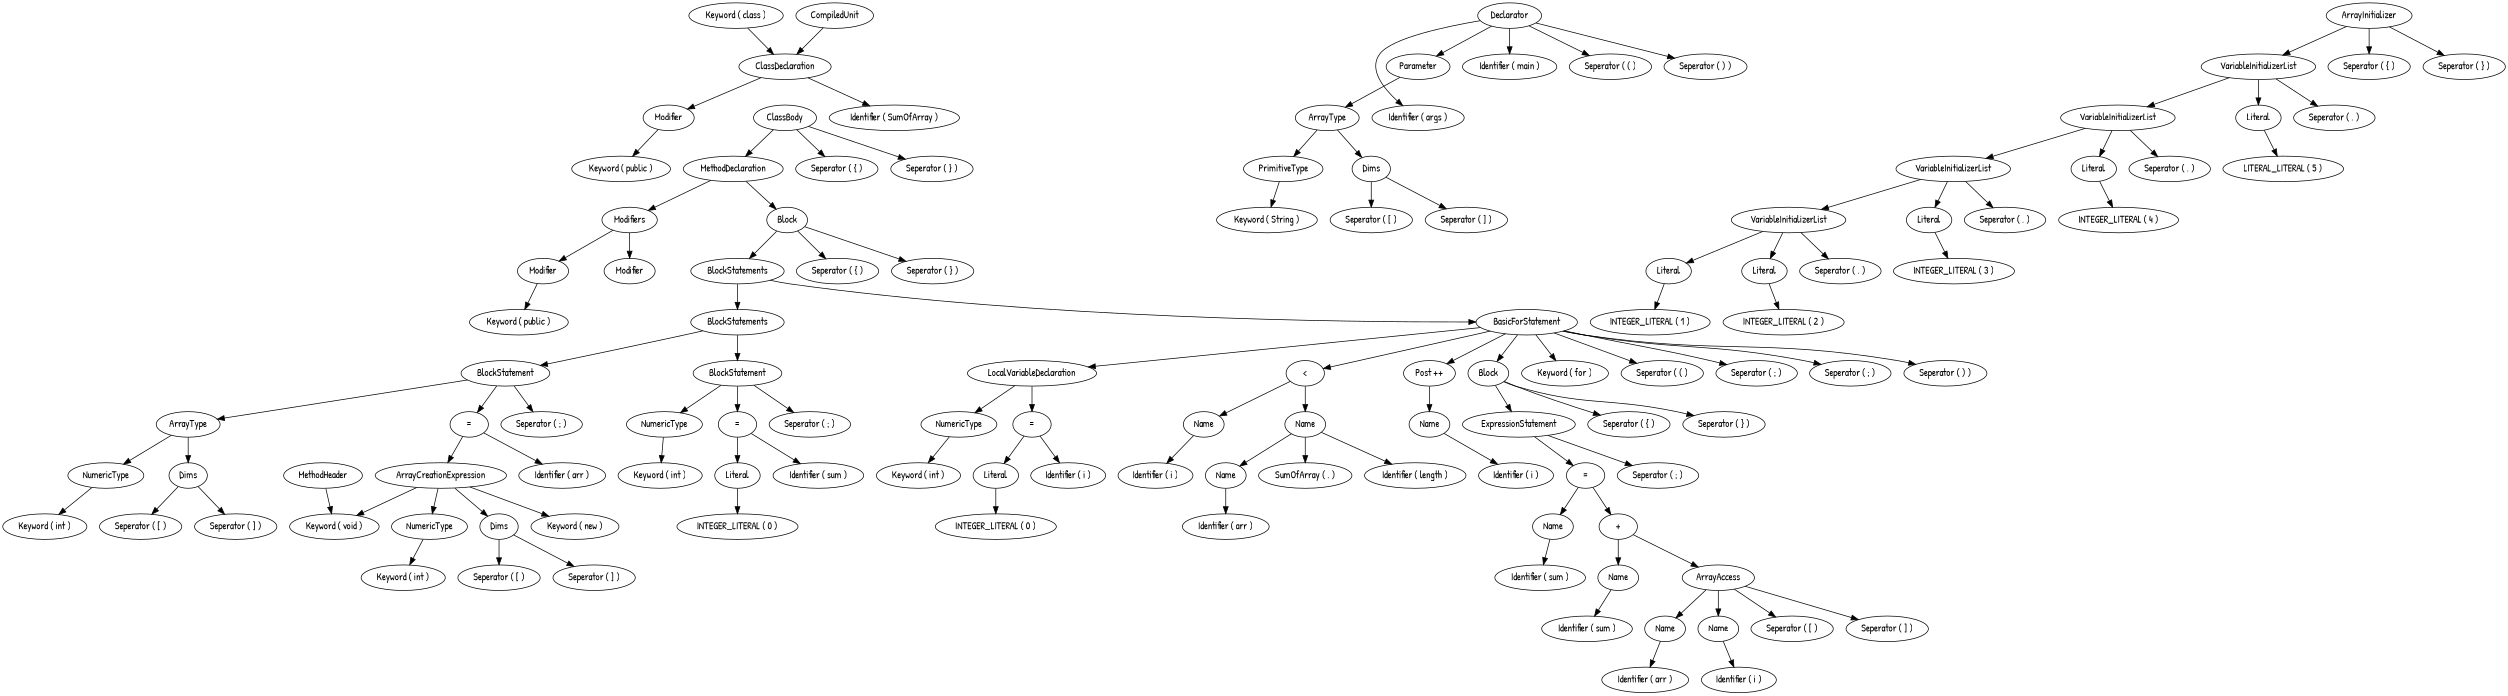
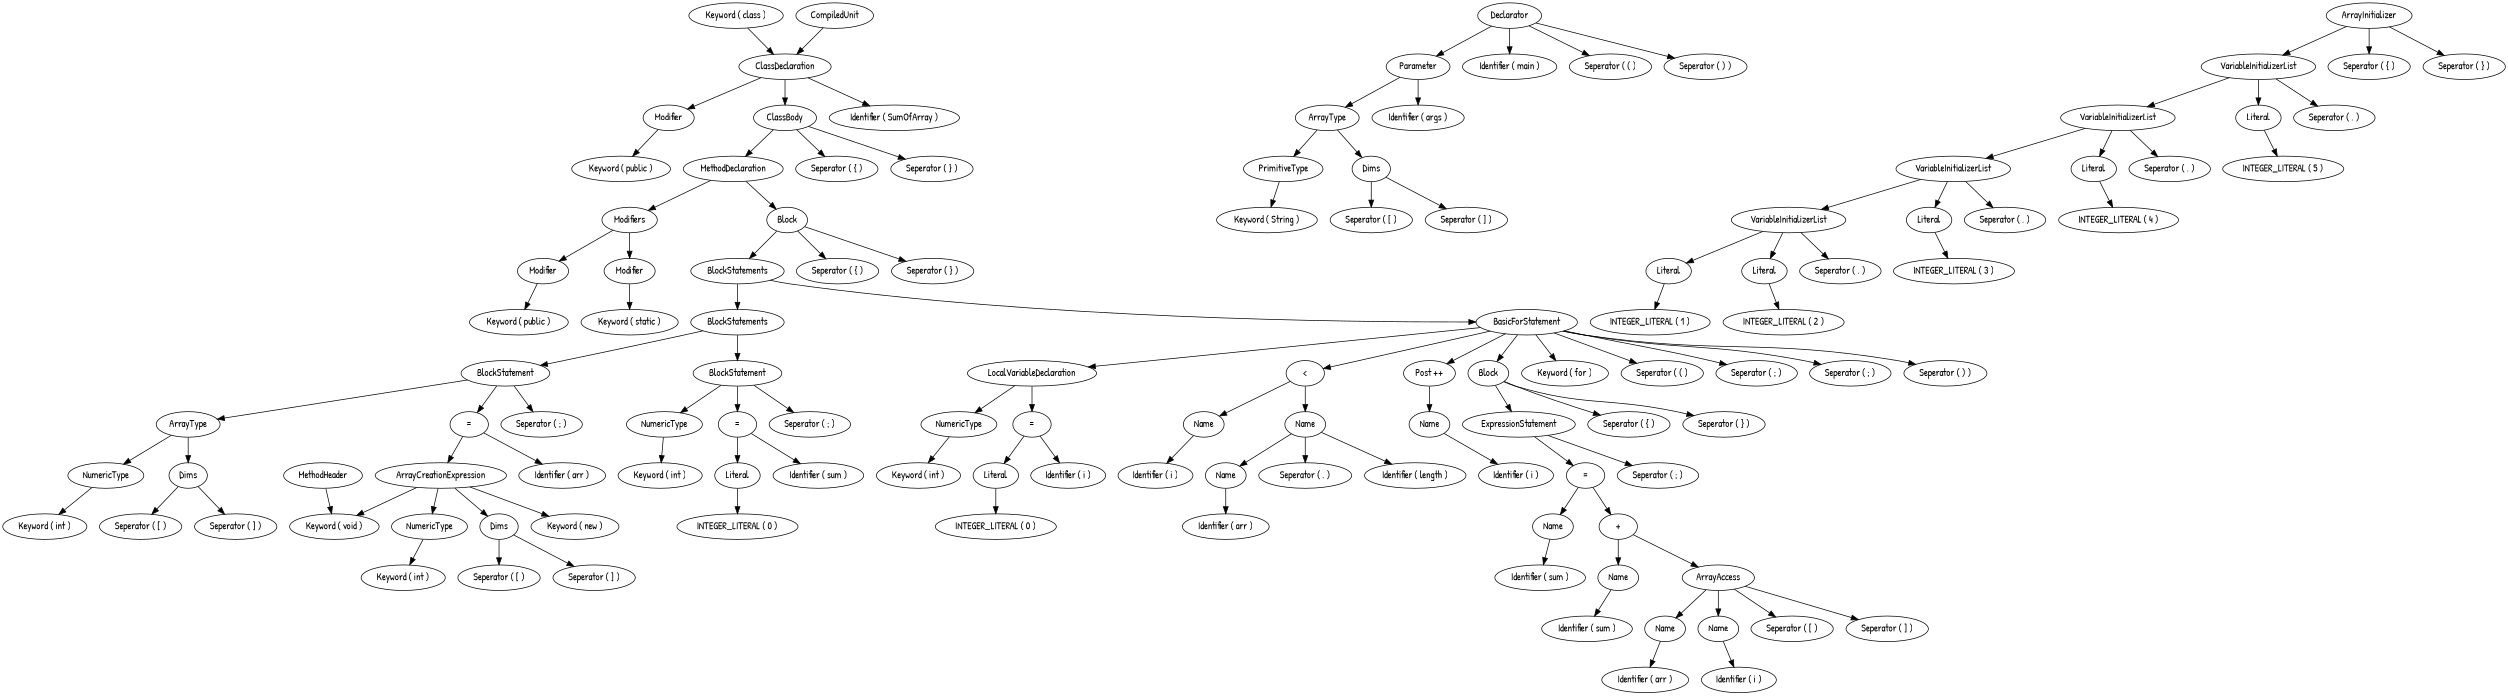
edge "Declarator" -> "Identifier ( args )": now "Parameter" -> "Identifier ( args )"
edge "ClassDeclaration" -> "ClassBody": added
node "LITERAL_LITERAL ( 5 )": label "LITERAL_LITERAL ( 5 )" -> "INTEGER_LITERAL ( 5 )"
node "Keyword ( static )": added
node "SumOfArray ( . )": label "SumOfArray ( . )" -> "Seperator ( . )"
